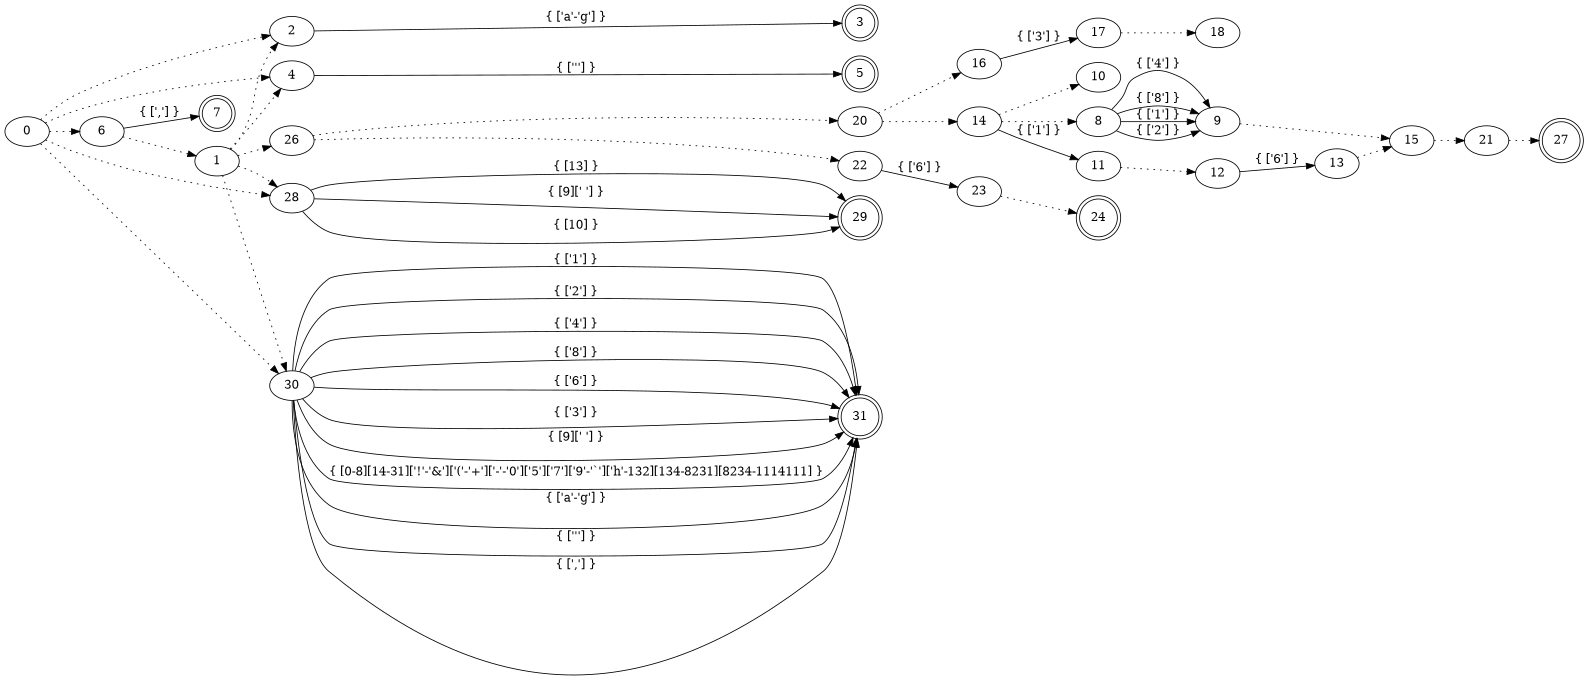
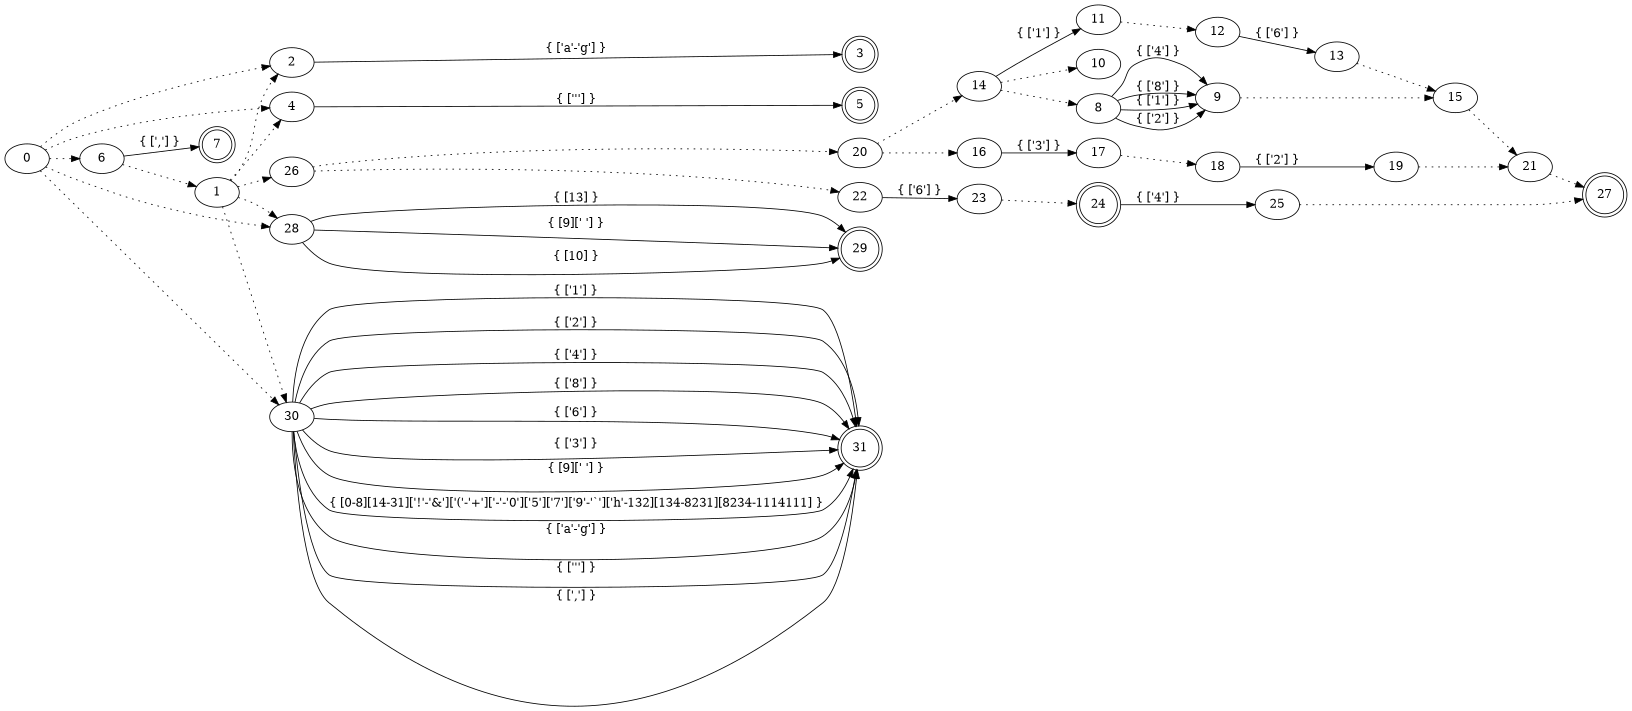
node "19": added
node "25": added
